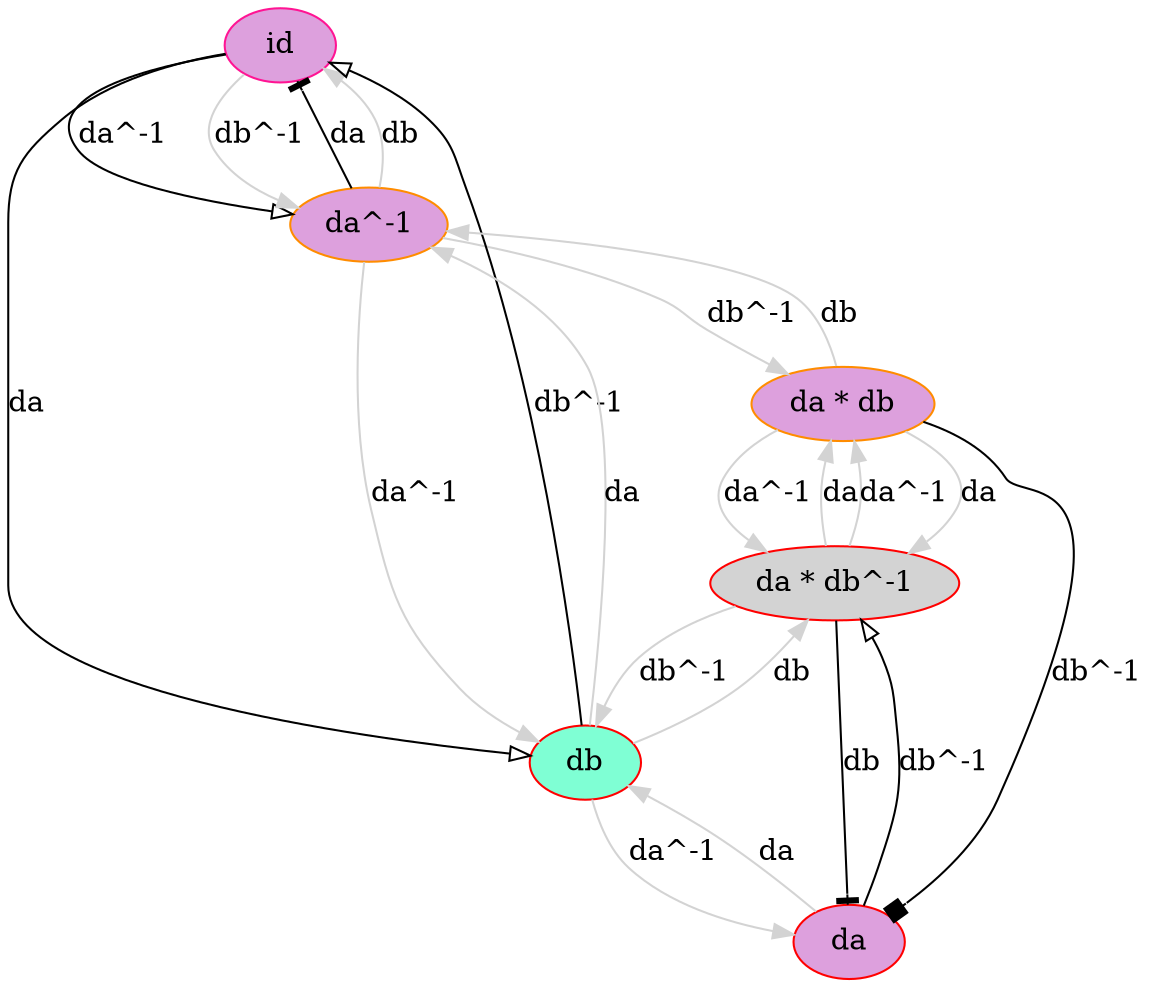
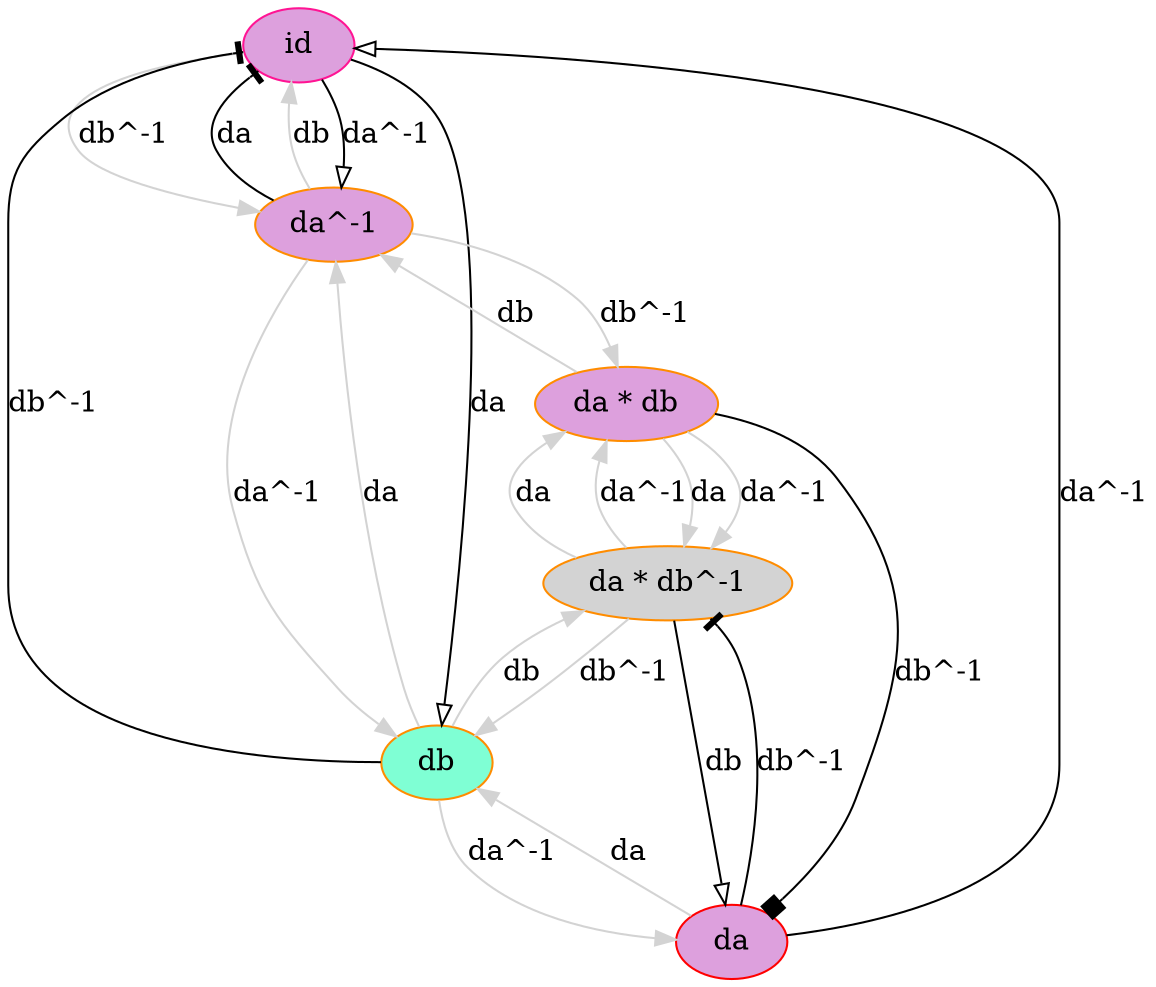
edge "da" -> "id": added, label "da^-1"
edge "db" -> "id": arrowhead onormal -> tee
node "da * db^-1": color red -> darkorange
edge "da * db^-1" -> "da": arrowhead tee -> onormal
node "db": color red -> darkorange
edge "da" -> "da * db^-1": arrowhead onormal -> tee
